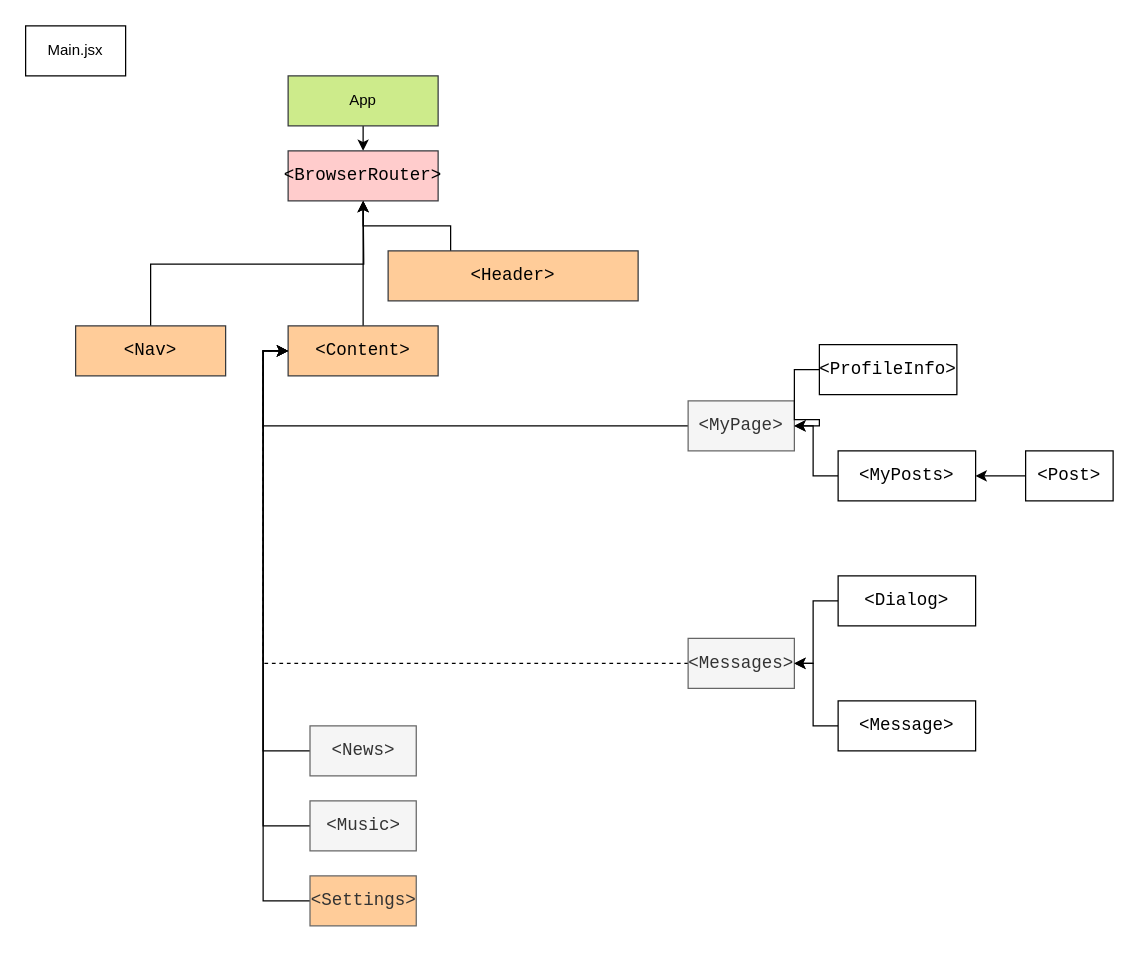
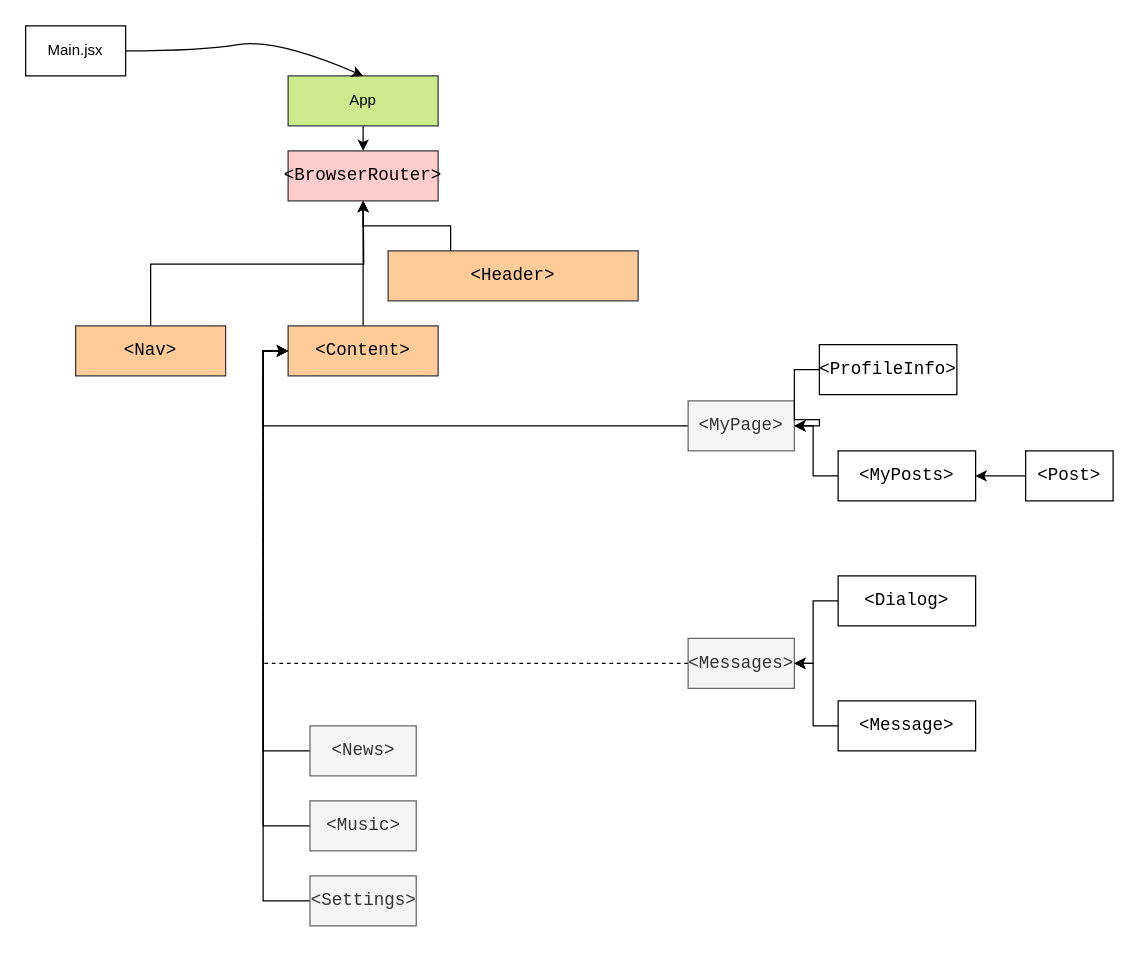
edge "Main.jsx" -> "App": added
node "<Settings>": fillcolor #ffcc99 -> #f5f5f5
